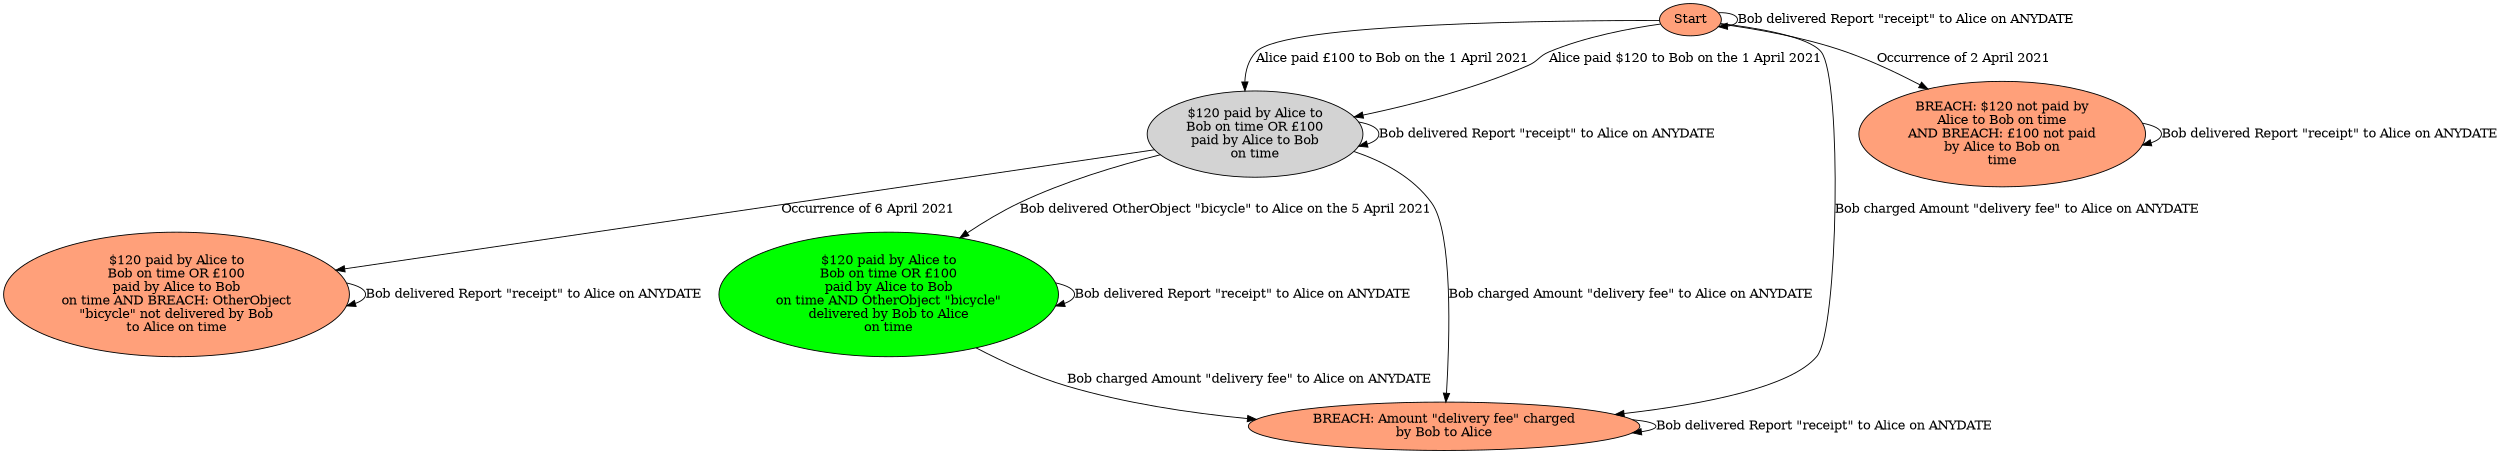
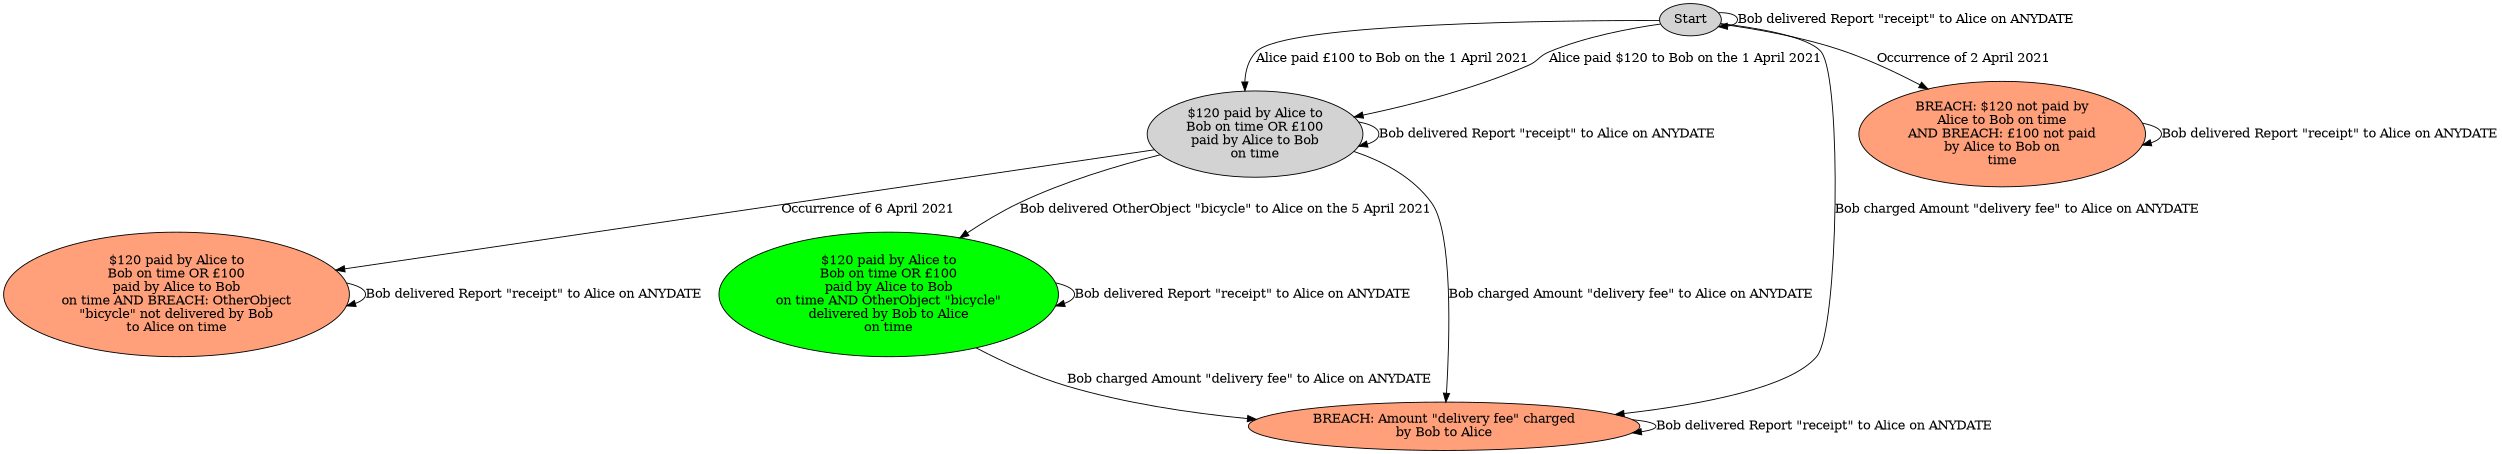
node "Start": fillcolor lightsalmon -> lightgray
